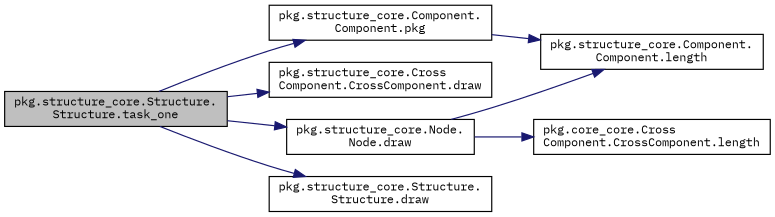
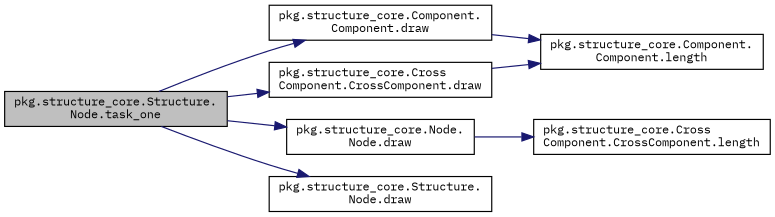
node "pkg.structure_core.Component. Component.pkg": label "pkg.structure_core.Component. Component.pkg" -> "pkg.structure_core.Component. Component.draw"
edge "pkg.structure_core.Node. Node.draw" -> "pkg.structure_core.Component. Component.length": now "pkg.structure_core.Cross Component.CrossComponent.draw" -> "pkg.structure_core.Component. Component.length"
node "pkg.structure_core.Structure. Structure.task_one": label "pkg.structure_core.Structure. Structure.task_one" -> "pkg.structure_core.Structure. Node.task_one"
node "pkg.core_core.Cross Component.CrossComponent.length": label "pkg.core_core.Cross Component.CrossComponent.length" -> "pkg.structure_core.Cross Component.CrossComponent.length"
node "pkg.structure_core.Structure. Structure.draw": label "pkg.structure_core.Structure. Structure.draw" -> "pkg.structure_core.Structure. Node.draw"
